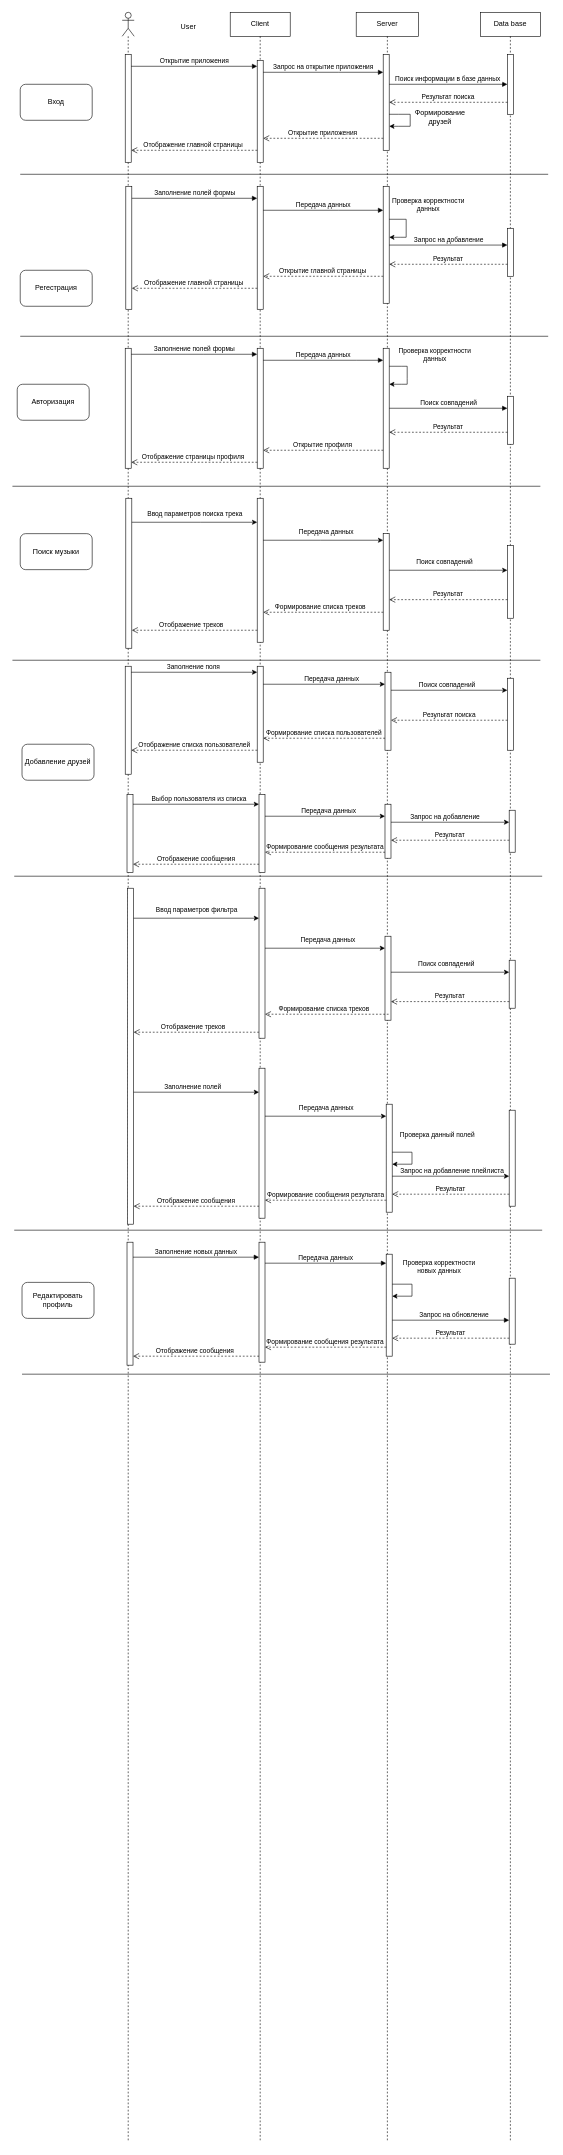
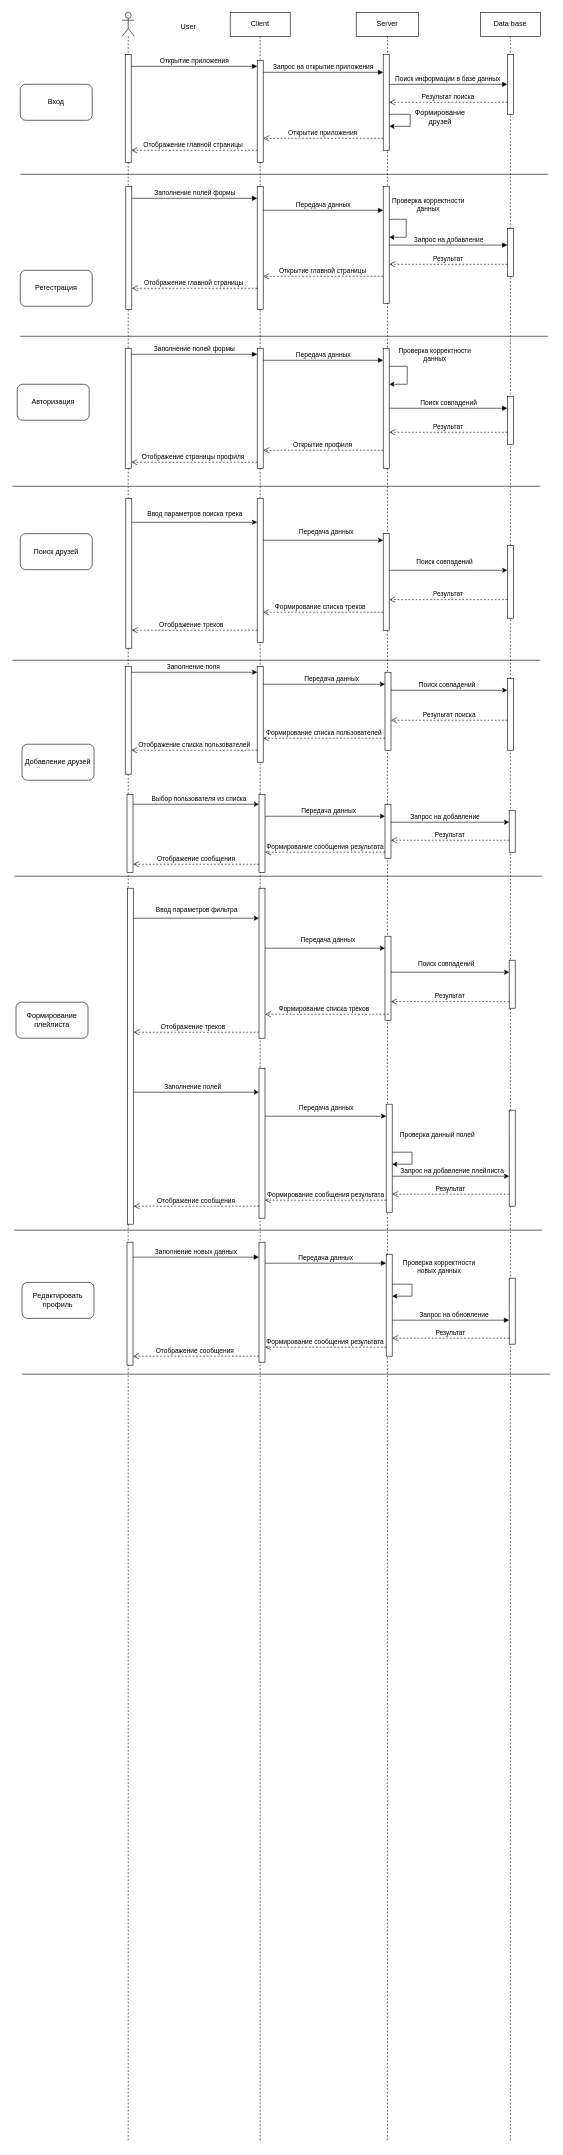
node "Поиск музыки": label "Поиск музыки" -> "Поиск друзей"
node "Формирование плейлиста": added
